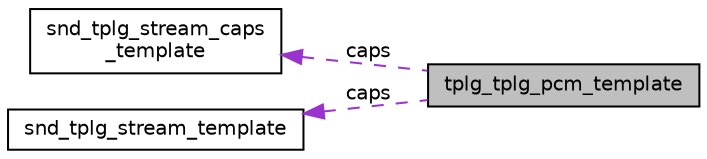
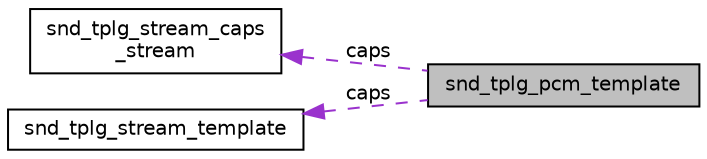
node "snd_tplg_stream_caps _template": label "snd_tplg_stream_caps _template" -> "snd_tplg_stream_caps _stream"
node "tplg_tplg_pcm_template": label "tplg_tplg_pcm_template" -> "snd_tplg_pcm_template"
